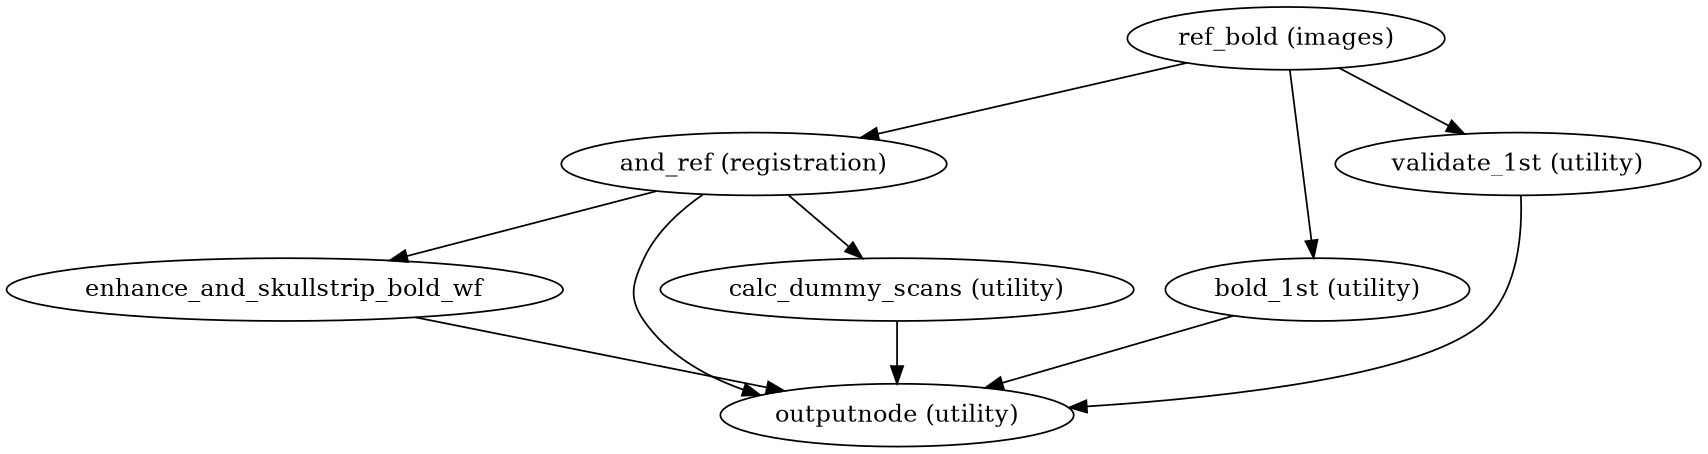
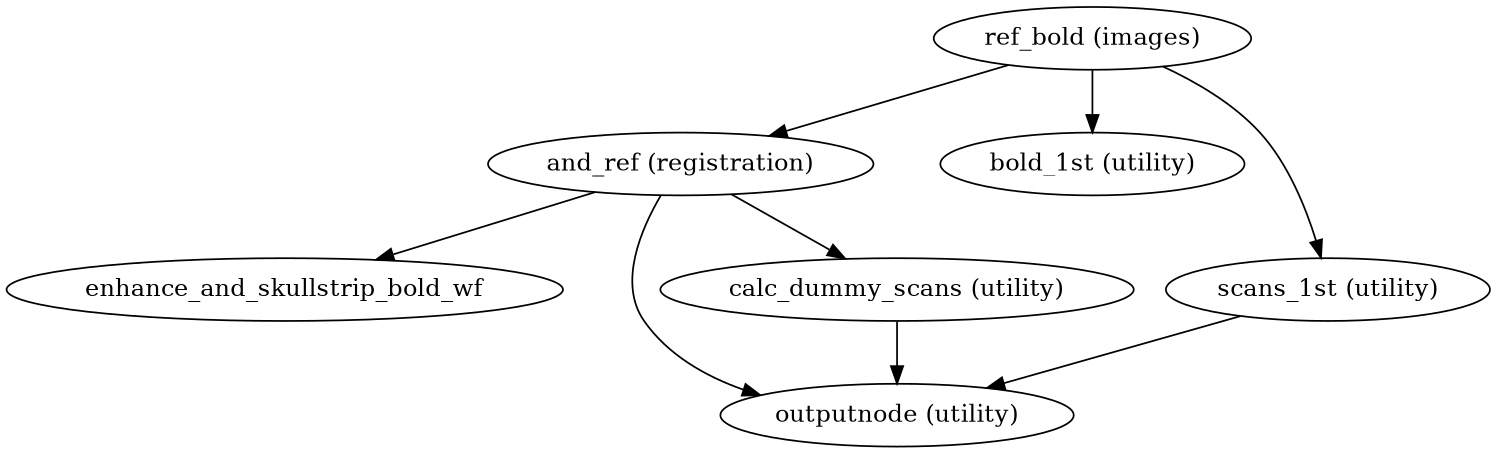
node "validate_1st (utility)": label "validate_1st (utility)" -> "scans_1st (utility)"
edge "bold_1st (utility)" -> "outputnode (utility)": removed
edge "enhance_and_skullstrip_bold_wf" -> "outputnode (utility)": removed
